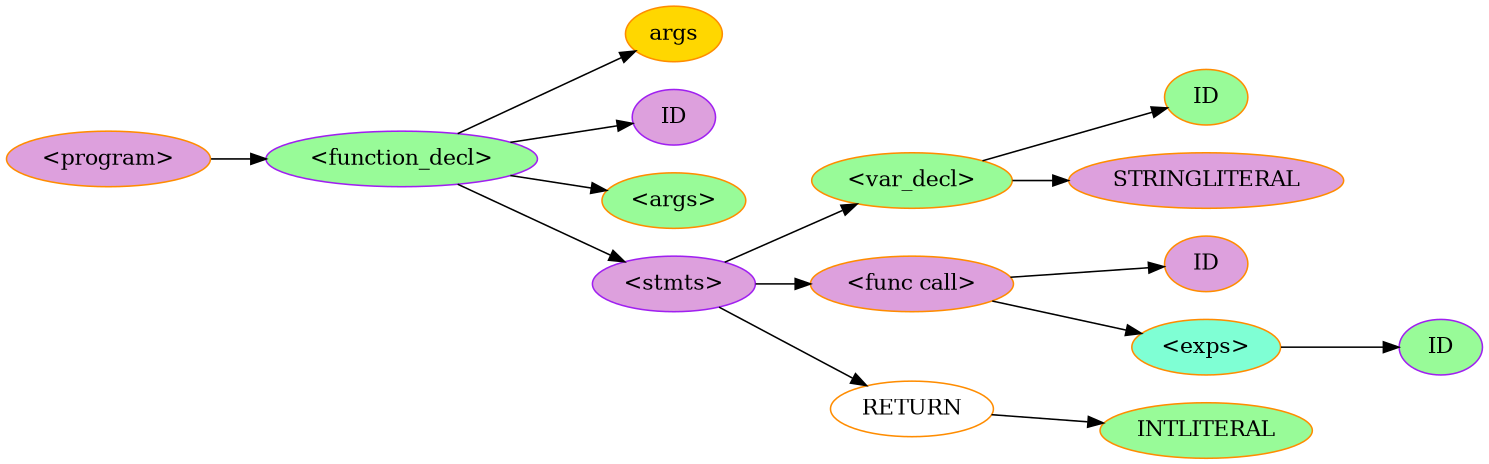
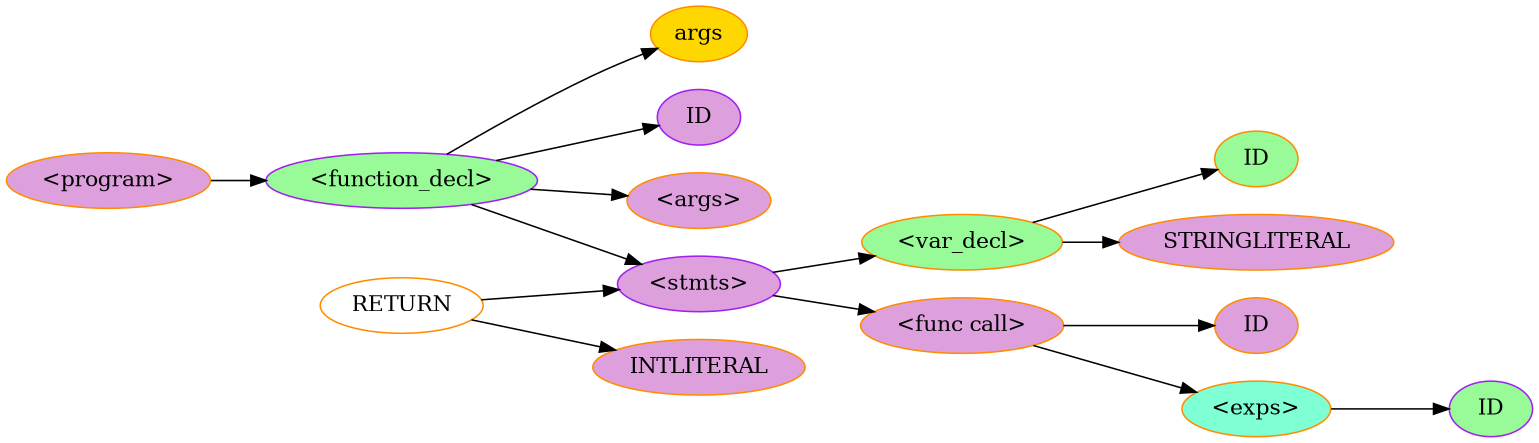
node "<args>": fillcolor palegreen -> plum
edge "<stmts>" -> "RETURN": reversed
node "INTLITERAL": fillcolor palegreen -> plum
